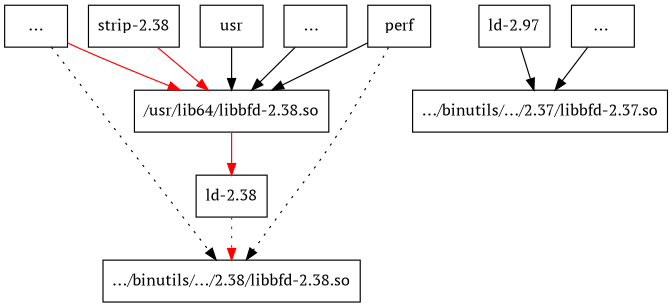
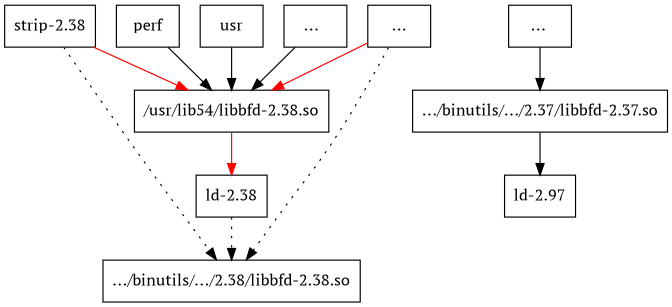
edge "ld-2.97" -> ".../binutils/.../2.37/libbfd-2.37.so": reversed
node "/usr/lib64/libbfd-2.38.so": label "/usr/lib64/libbfd-2.38.so" -> "/usr/lib54/libbfd-2.38.so"
edge "perf" -> ".../binutils/.../2.38/libbfd-2.38.so": now "strip-2.38" -> ".../binutils/.../2.38/libbfd-2.38.so"
edge "ld-2.38" -> ".../binutils/.../2.38/libbfd-2.38.so": color red -> black
